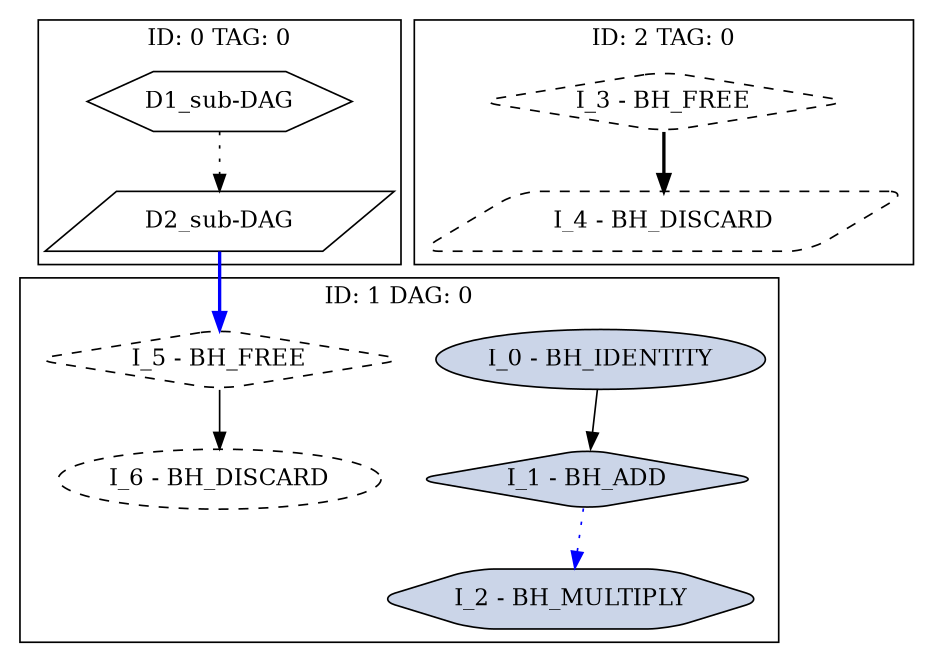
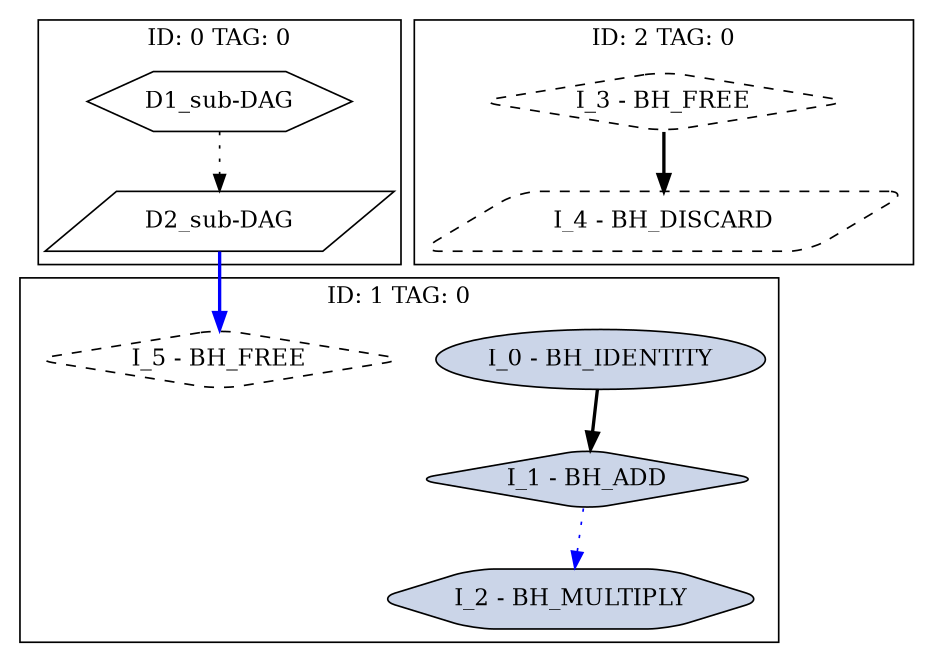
cluster "ID: 1 DAG: 0": label "ID: 1 DAG: 0" -> "ID: 1 TAG: 0"
edge "I_0 - BH_IDENTITY" -> "I_1 - BH_ADD": style solid -> bold
node "I_6 - BH_DISCARD": removed
